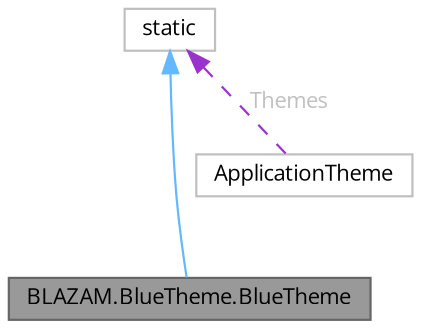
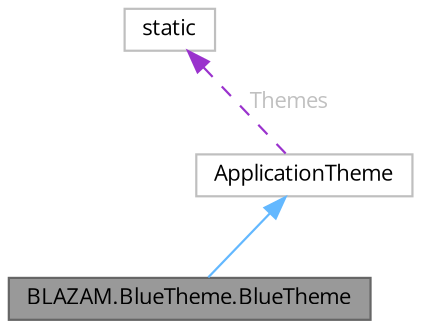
edge "BLAZAM.BlueTheme.BlueTheme" -> "static": now "BLAZAM.BlueTheme.BlueTheme" -> "ApplicationTheme"
